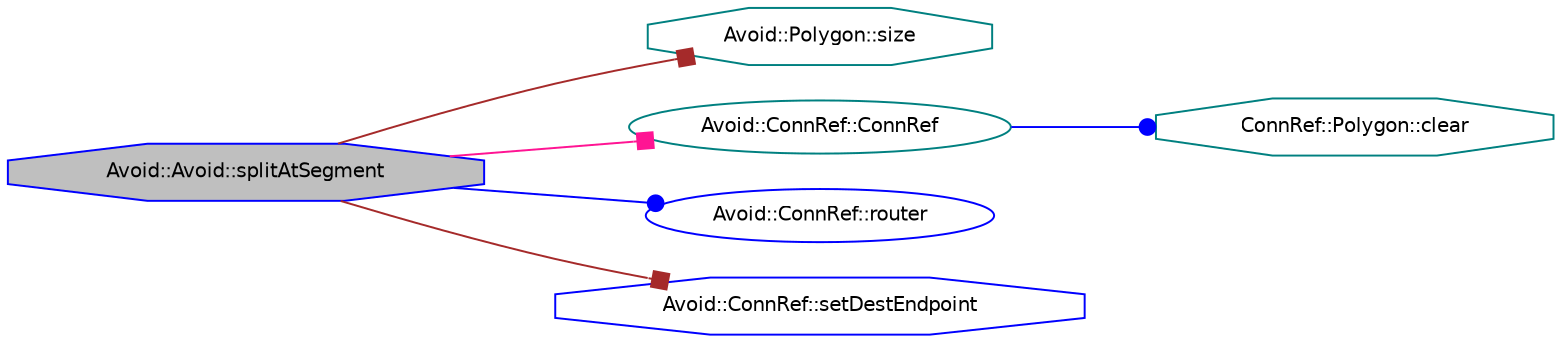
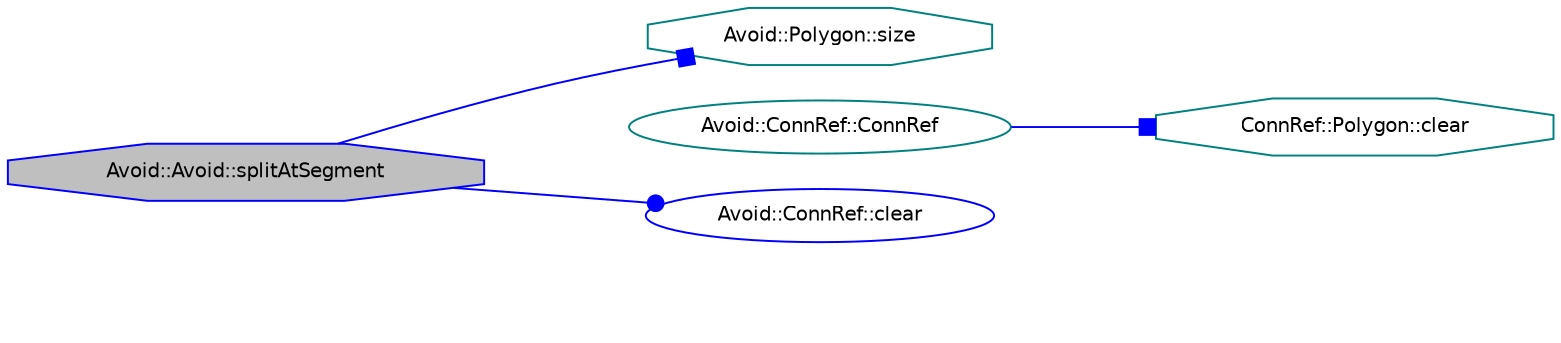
edge "Avoid::Avoid::splitAtSegment" -> "Avoid::Polygon::size": color brown -> blue
edge "Avoid::ConnRef::ConnRef" -> "ConnRef::Polygon::clear": arrowhead dot -> box
edge "Avoid::Avoid::splitAtSegment" -> "Avoid::ConnRef::ConnRef": removed
node "Avoid::ConnRef::router": label "Avoid::ConnRef::router" -> "Avoid::ConnRef::clear"
node "Avoid::ConnRef::setDestEndpoint": removed
